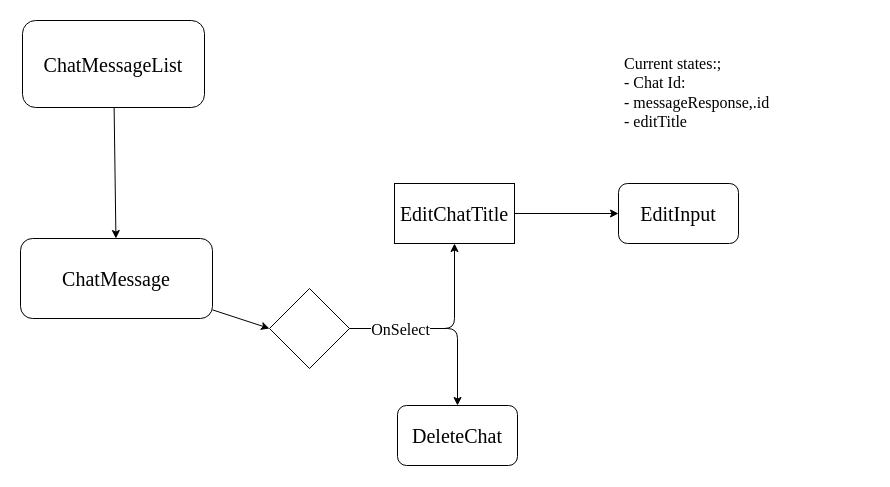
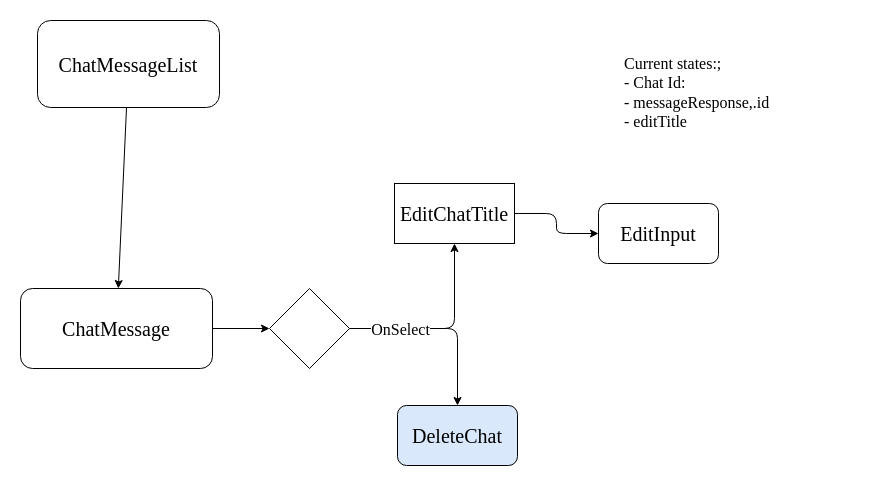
node "ChatMessageList": moved (114, 64) -> (129, 64)
node "EditInput": moved (679, 214) -> (659, 234)
node "ChatMessage": moved (117, 279) -> (117, 329)
node "DeleteChat": fillcolor #ffffff -> #dae8fc
